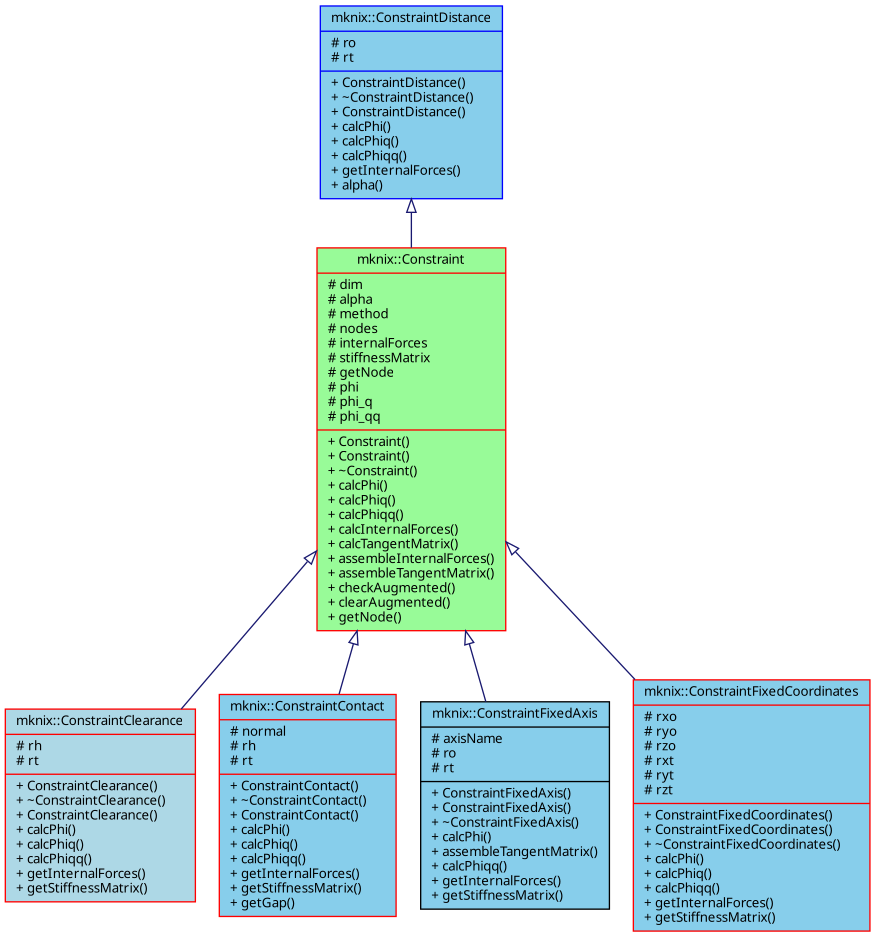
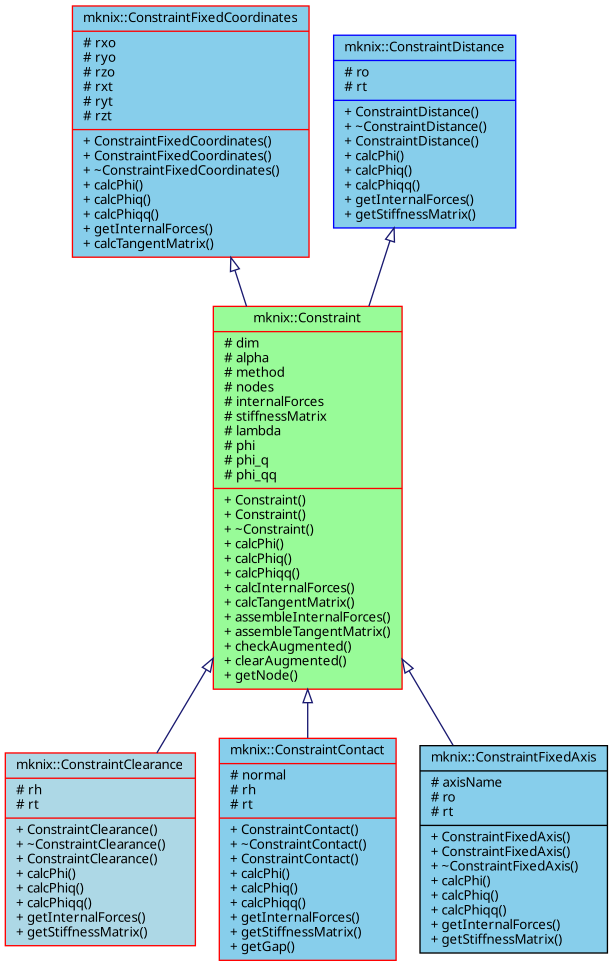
node "mknix::ConstraintDistance": text "+ alpha()" -> "+ getStiffnessMatrix()"
node "mknix::Constraint": text "# getNode" -> "# lambda"
edge "mknix::ConstraintFixedCoordinates" -> "mknix::Constraint": reversed
node "mknix::ConstraintFixedAxis": text "+ assembleTangentMatrix()" -> "+ calcPhiq()"
node "mknix::ConstraintFixedCoordinates": text "+ getStiffnessMatrix()" -> "+ calcTangentMatrix()"
